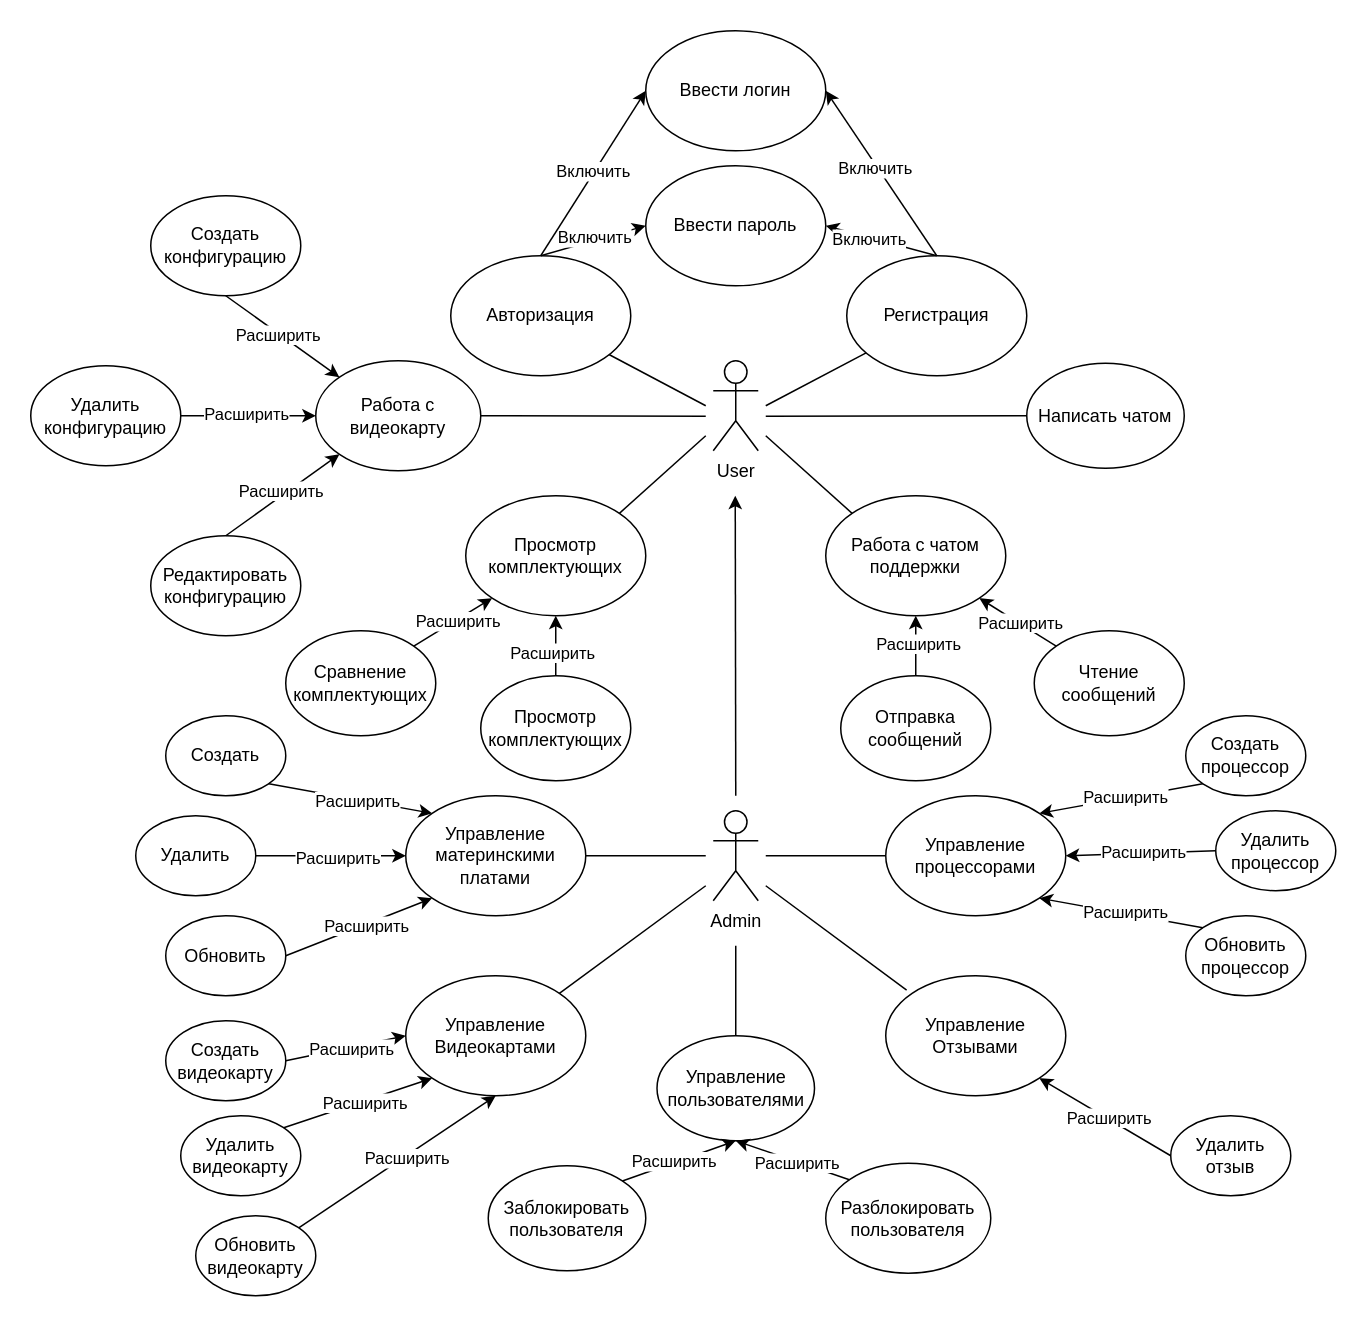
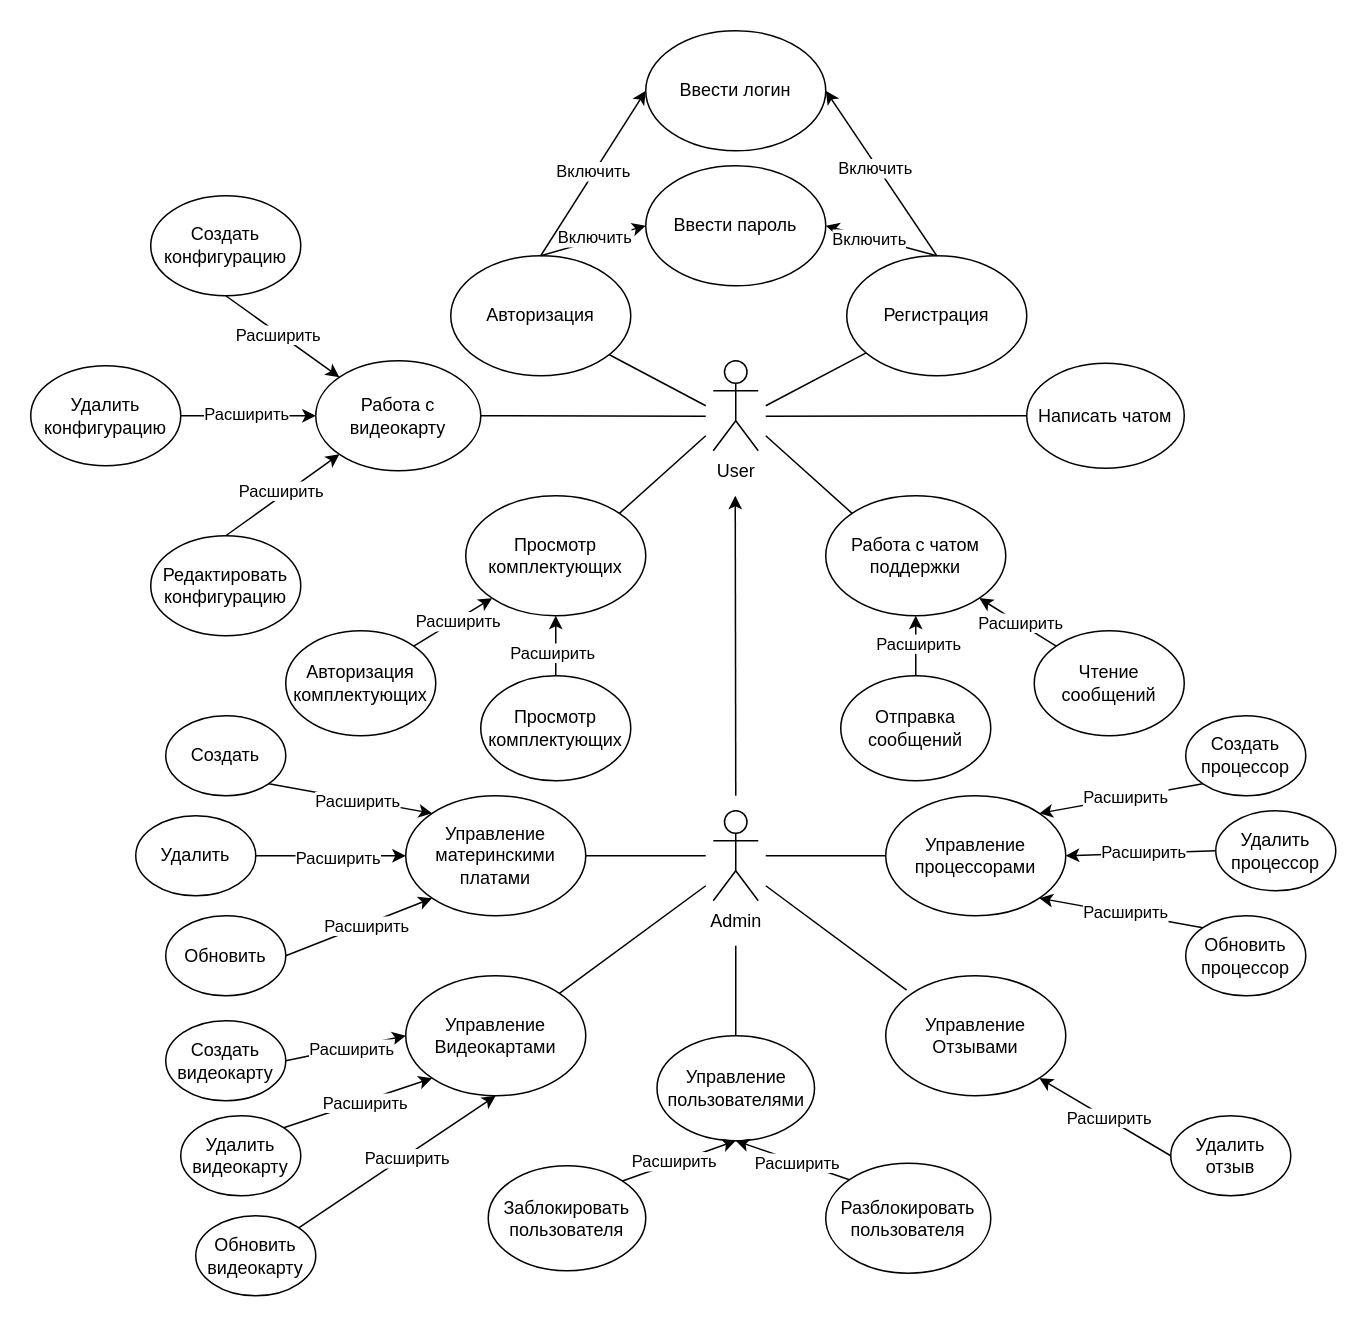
node "Сравнение комплектующих": label "Сравнение комплектующих" -> "Авторизация комплектующих"
